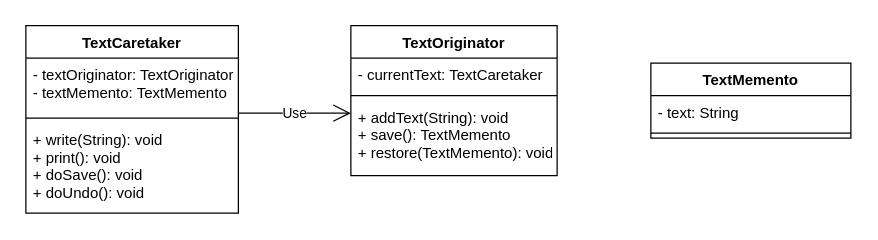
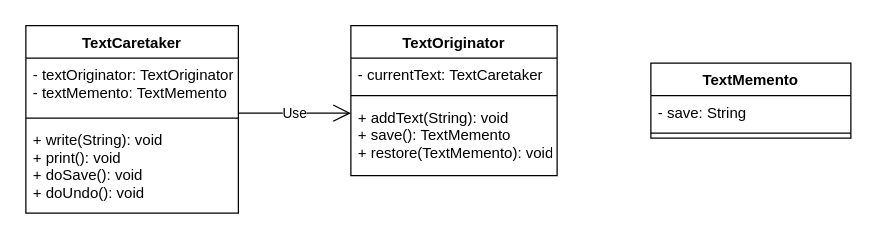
node "- text: String": label "- text: String" -> "- save: String"
